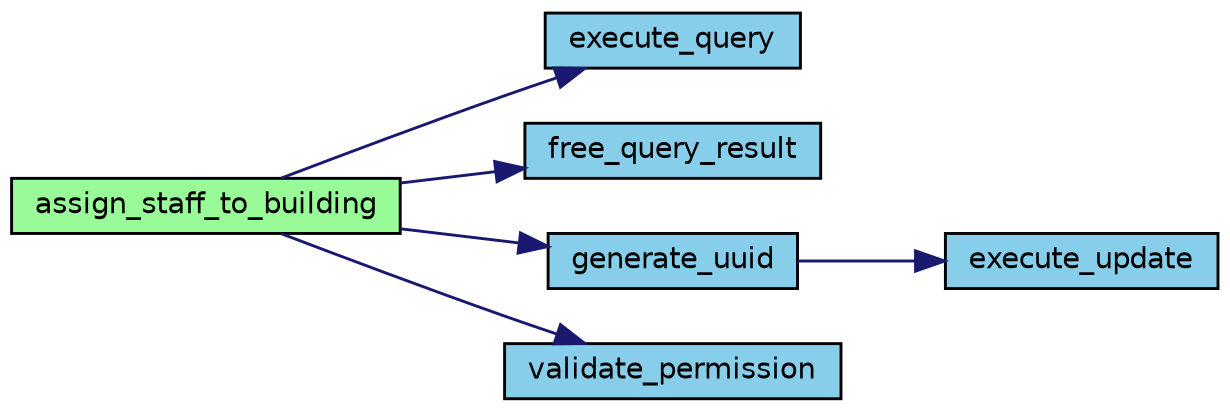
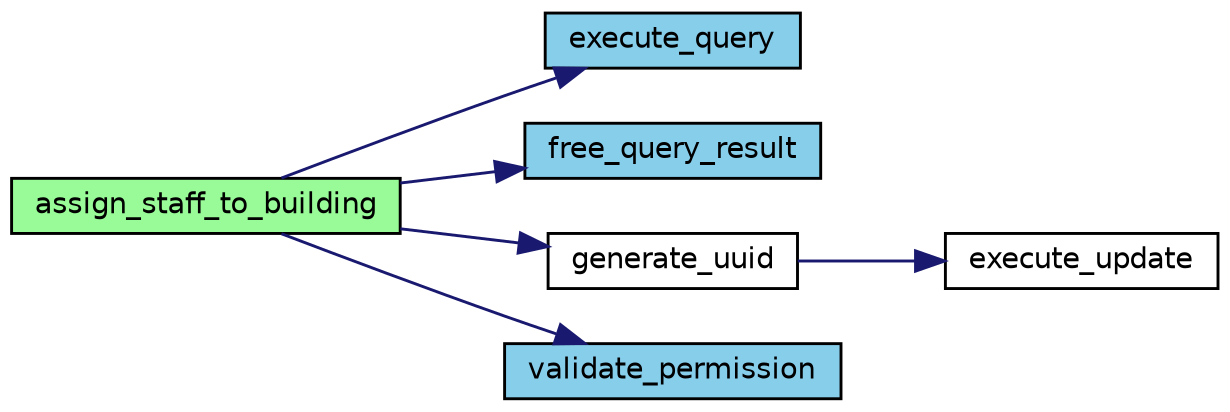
node "generate_uuid": fillcolor skyblue -> white
node "execute_update": fillcolor skyblue -> white
